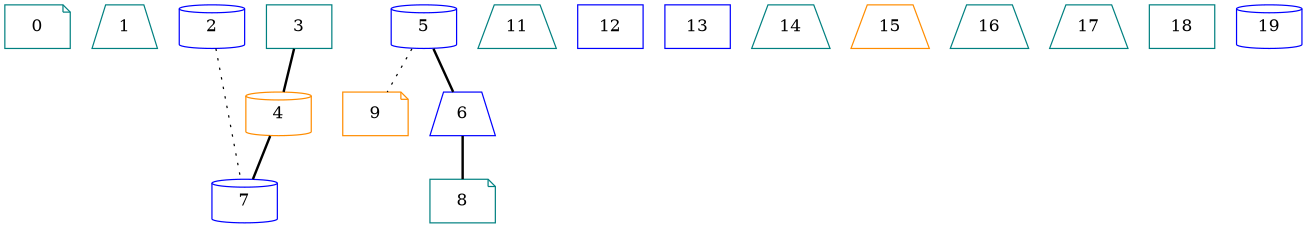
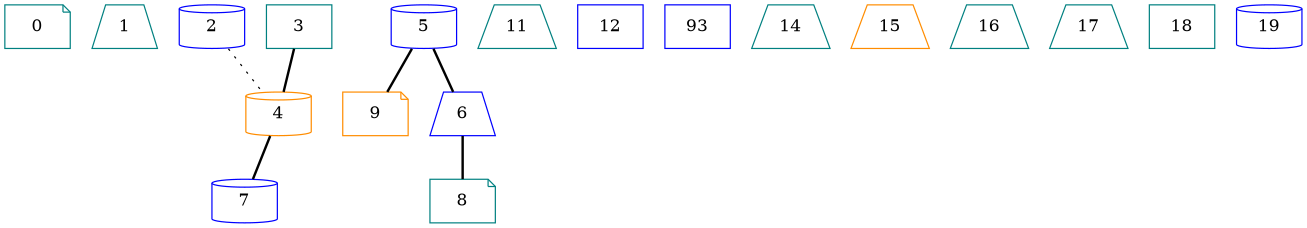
node "13": label "13" -> "93"
edge "5" -- "9": style dotted -> bold
edge "2" -- "7": now "2" -- "4"
